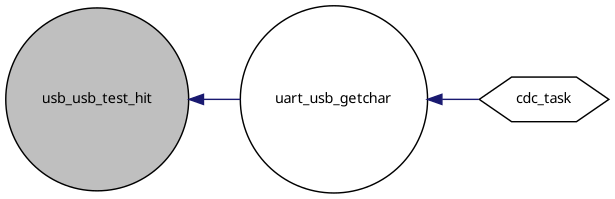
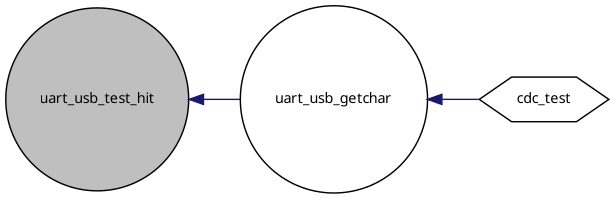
node "usb_usb_test_hit": label "usb_usb_test_hit" -> "uart_usb_test_hit"
node "cdc_task": label "cdc_task" -> "cdc_test"
